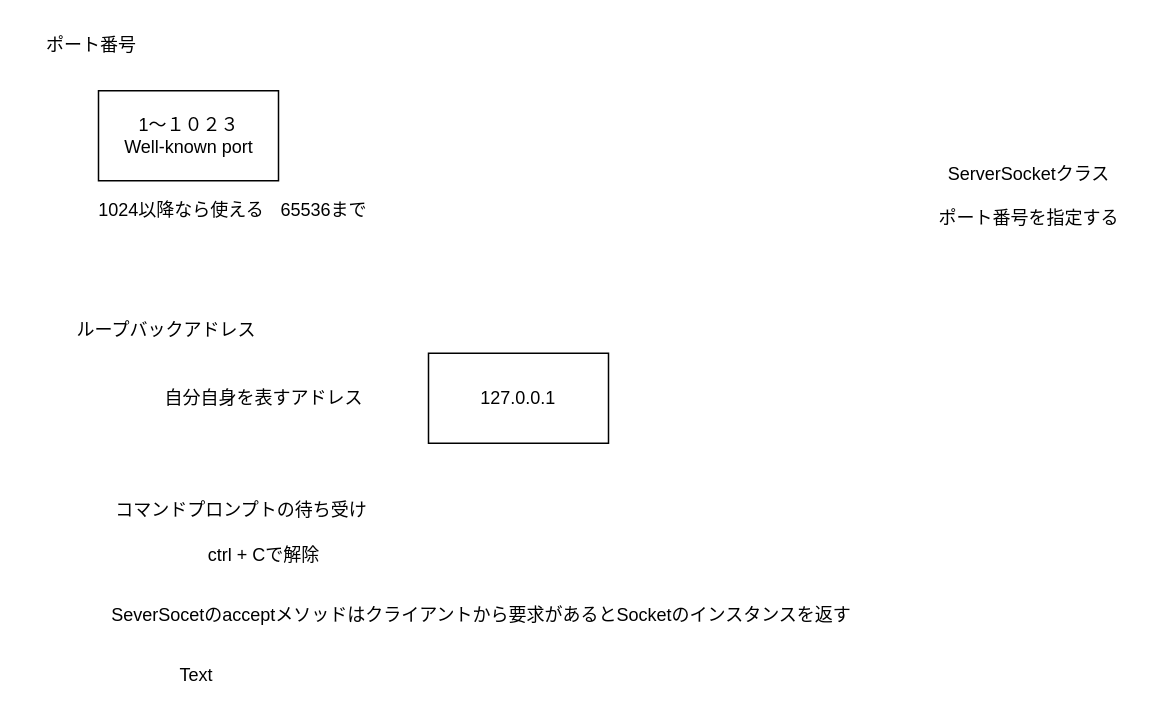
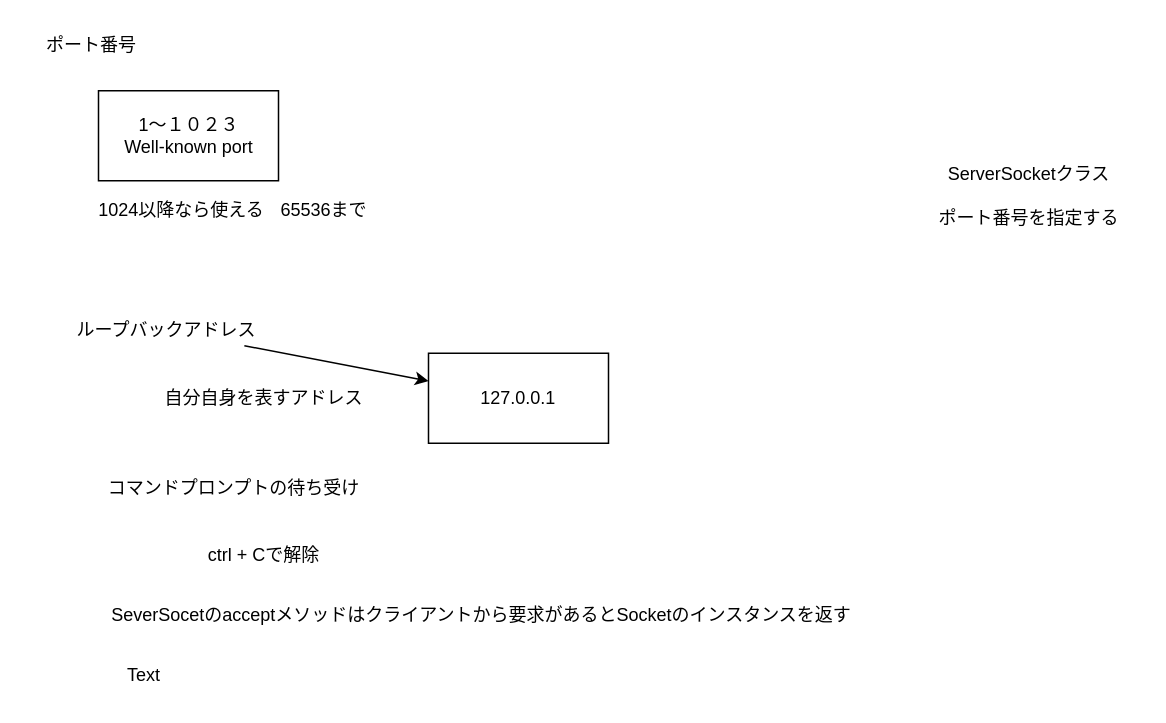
edge "ループバックアドレス" -> "127.0.0.1": added
node "コマンドプロンプトの待ち受け": moved (241, 511) -> (233, 488)
node "Text": moved (196, 676) -> (143, 676)
